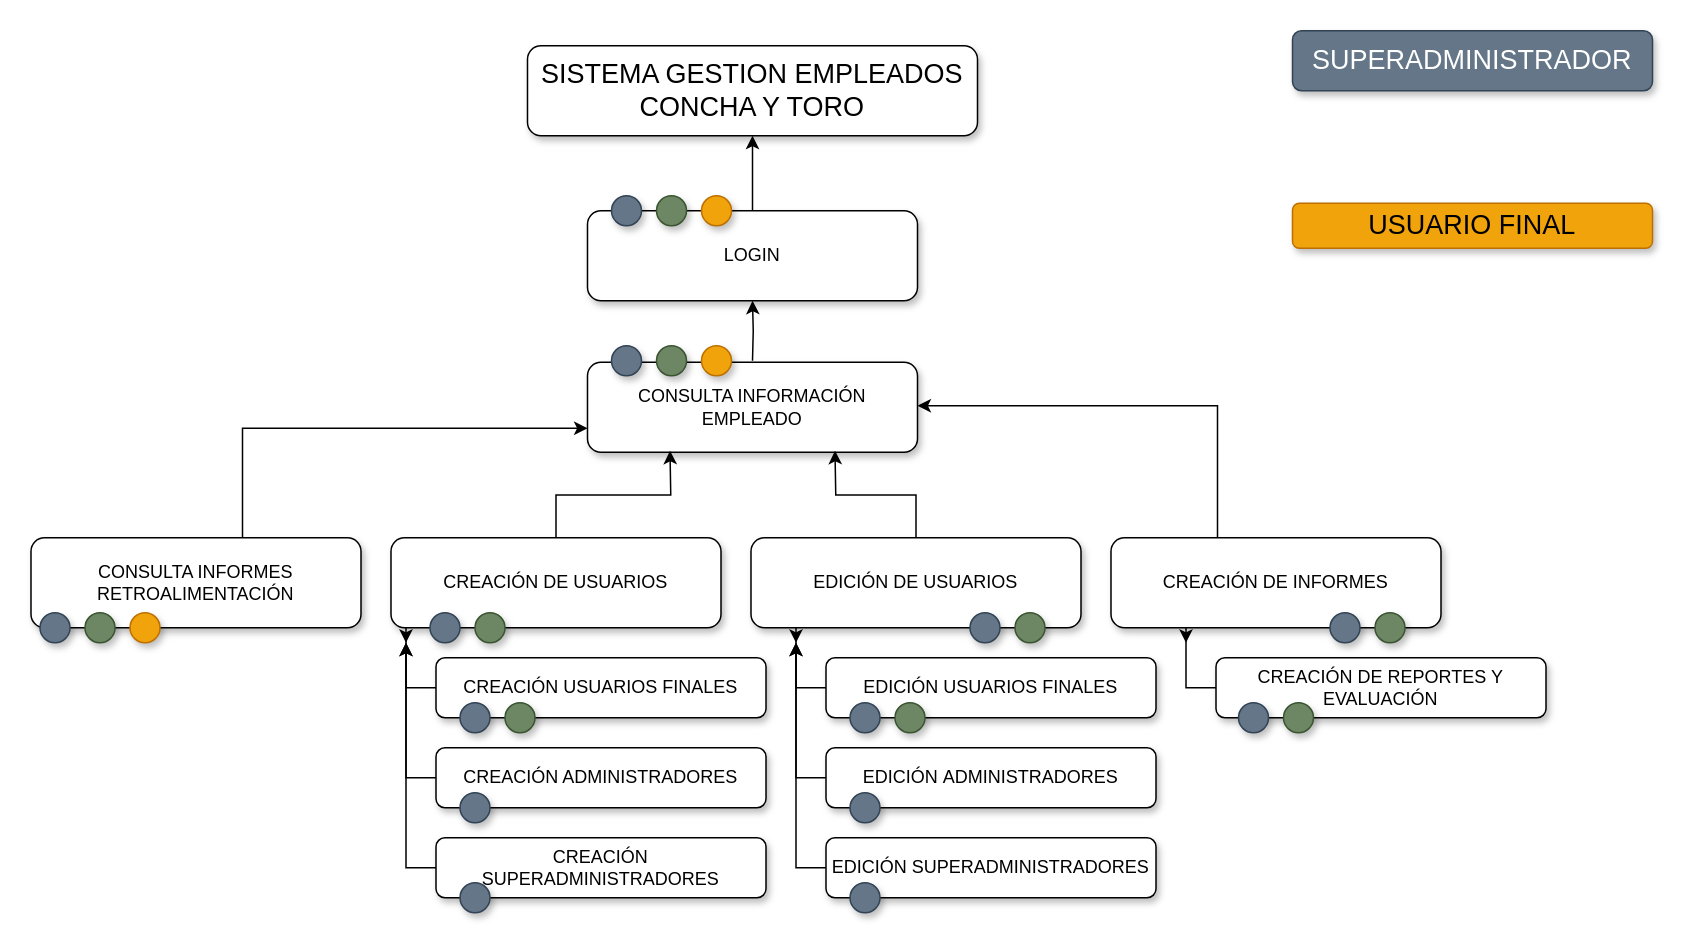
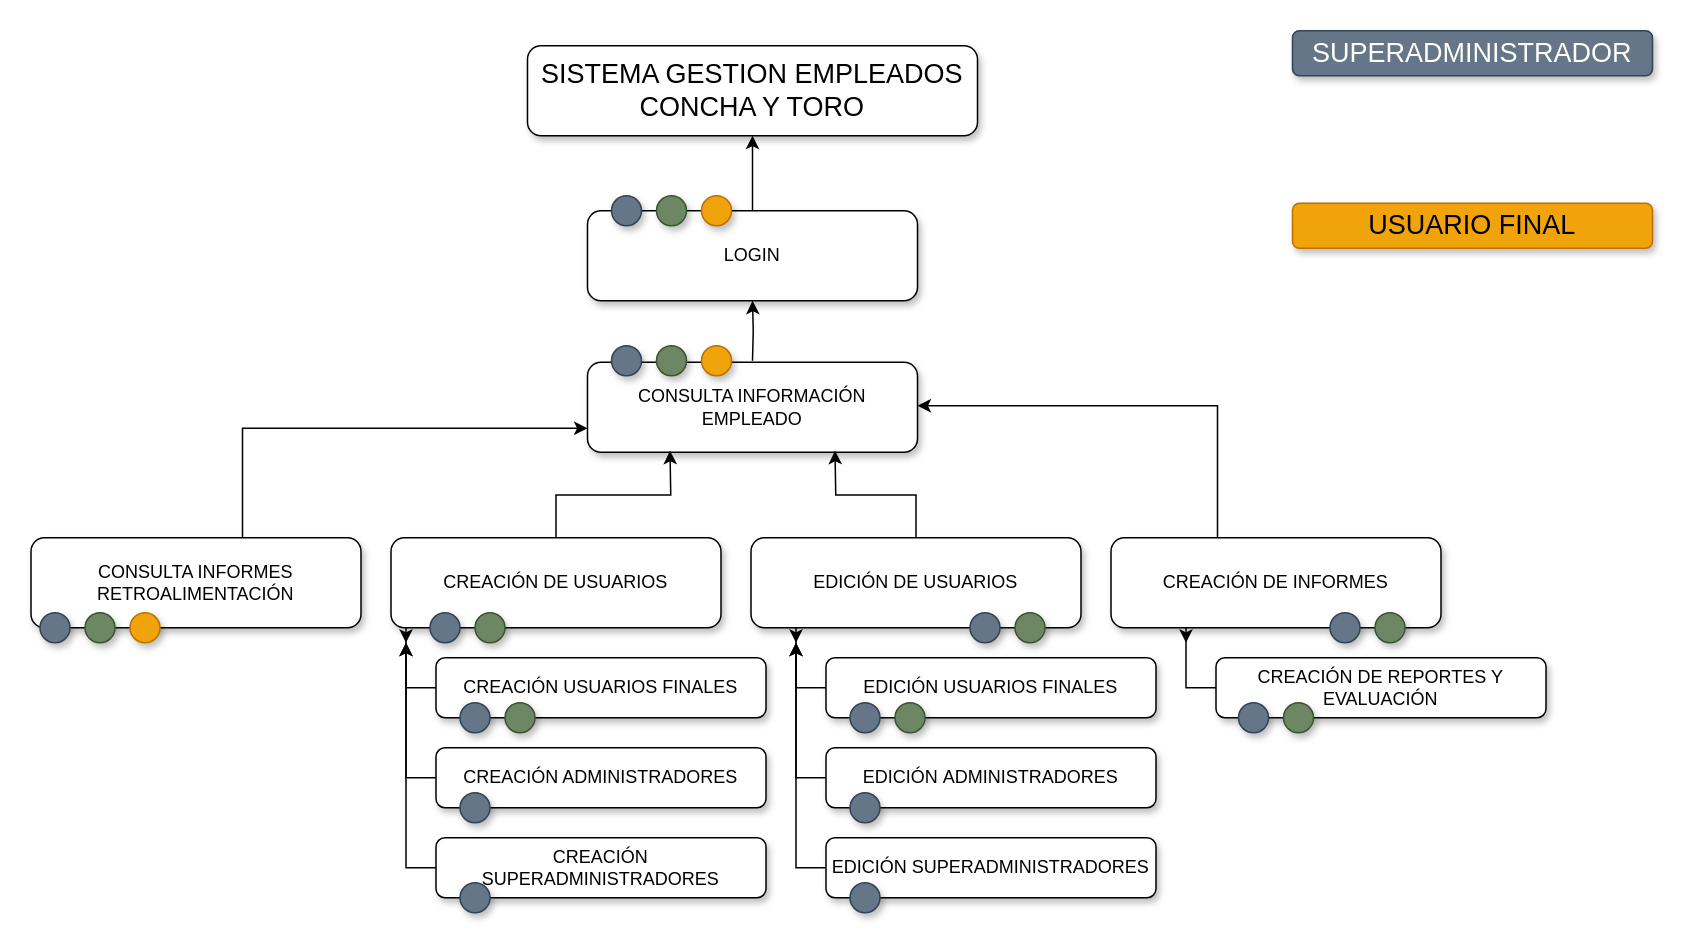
node "SUPERADMINISTRADOR": size 360x60 -> 360x45
